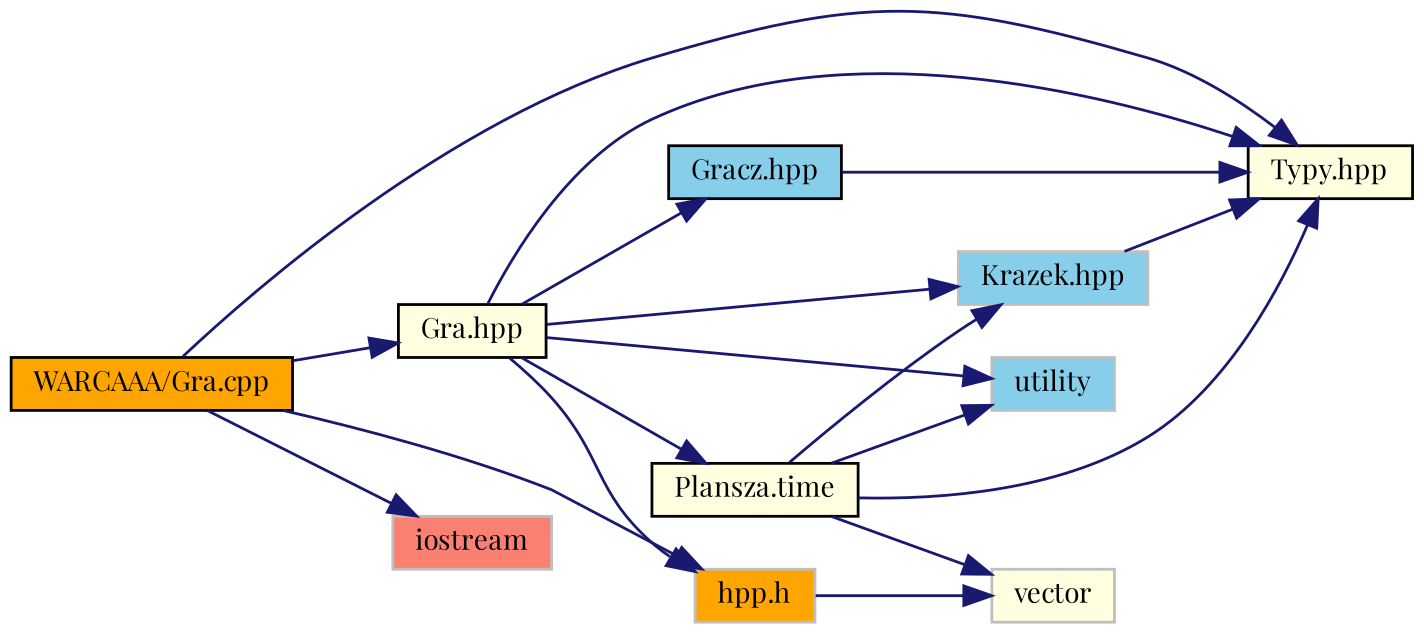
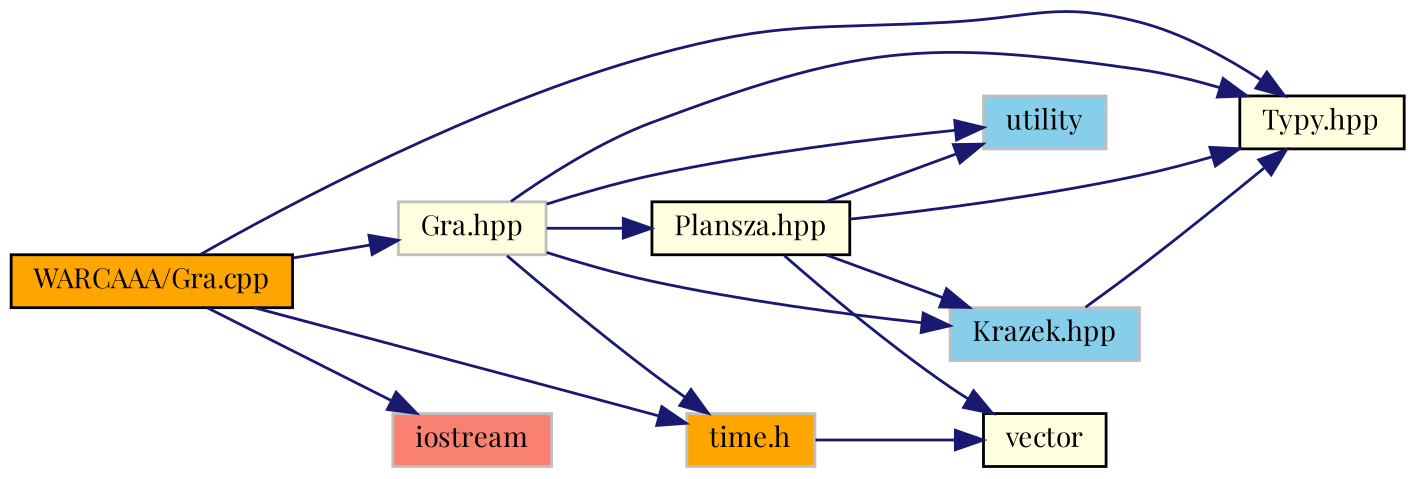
node "Gracz.hpp": removed
node "Gra.hpp": color black -> grey75
node "Plansza.time": label "Plansza.time" -> "Plansza.hpp"
node "hpp.h": label "hpp.h" -> "time.h"
node "vector": color grey75 -> black
